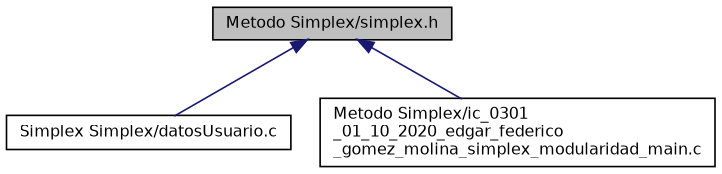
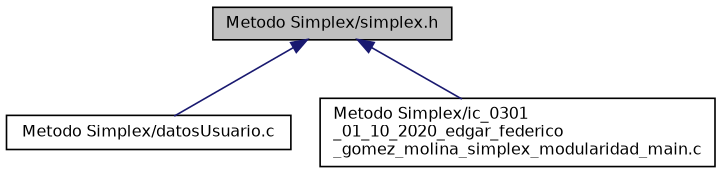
node "Simplex Simplex/datosUsuario.c": label "Simplex Simplex/datosUsuario.c" -> "Metodo Simplex/datosUsuario.c"
